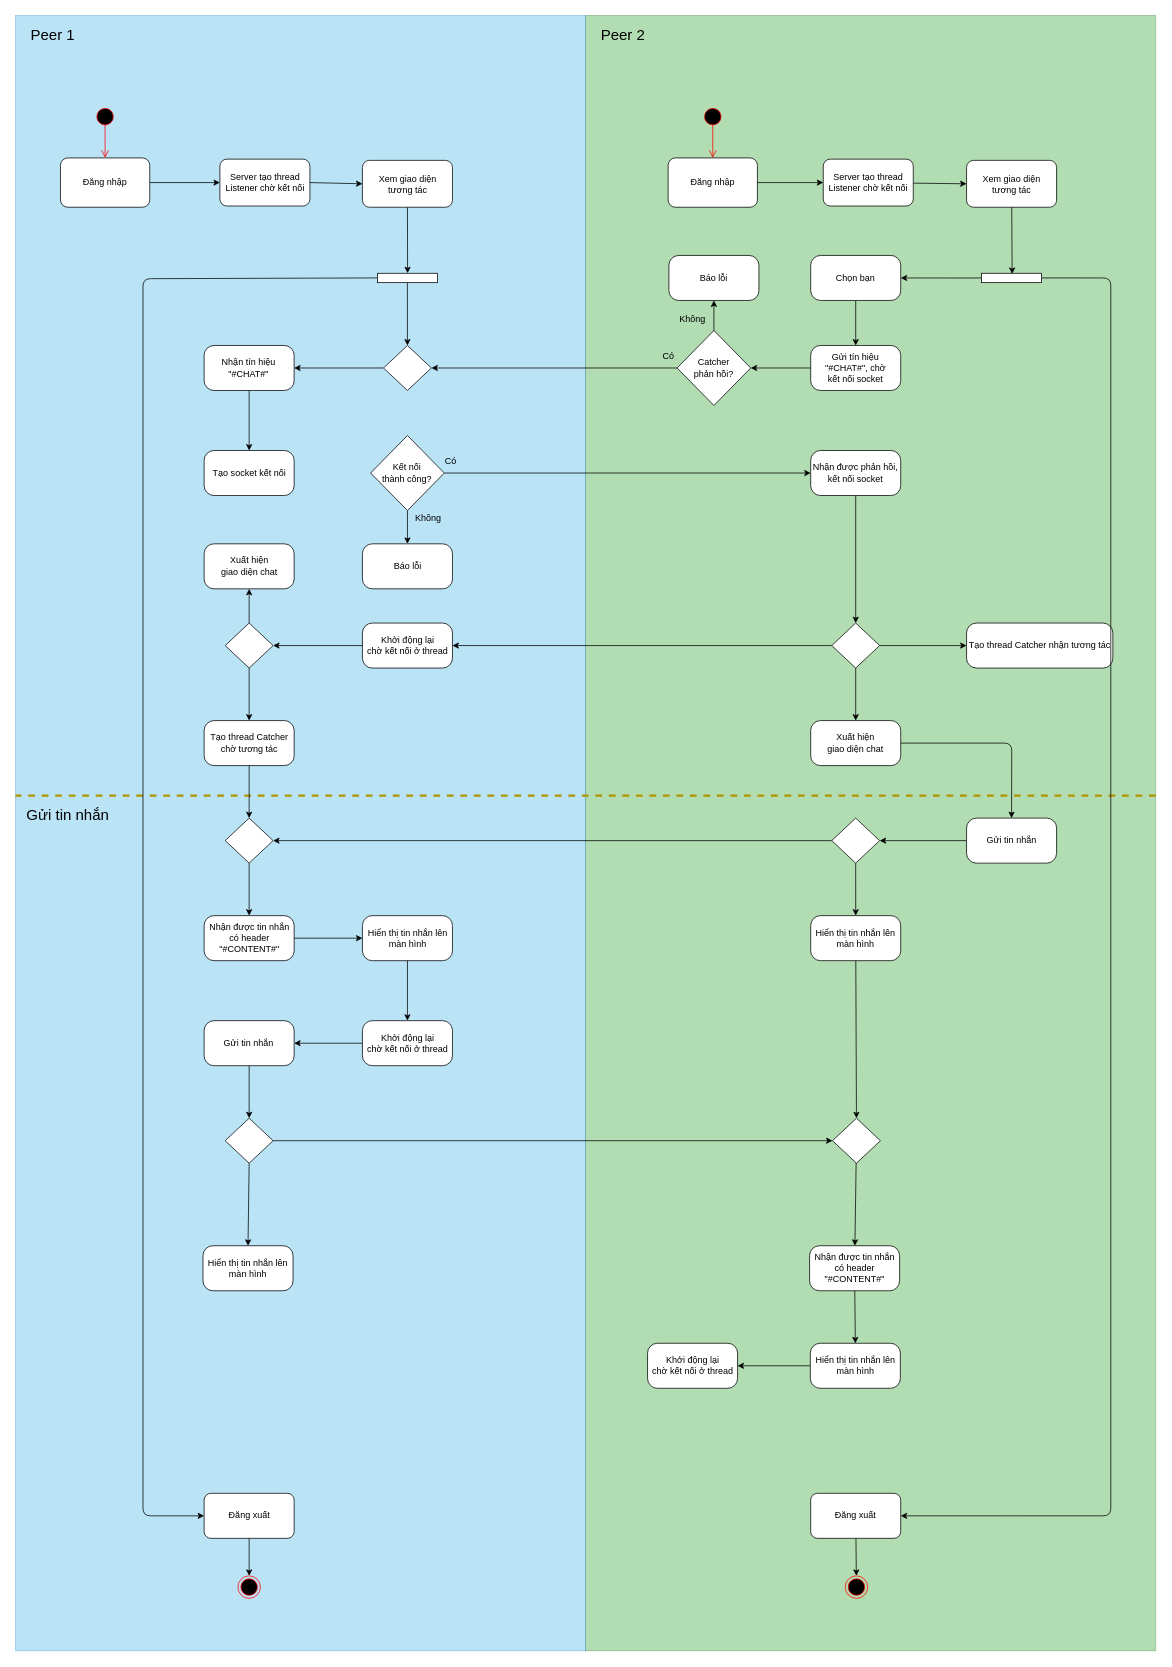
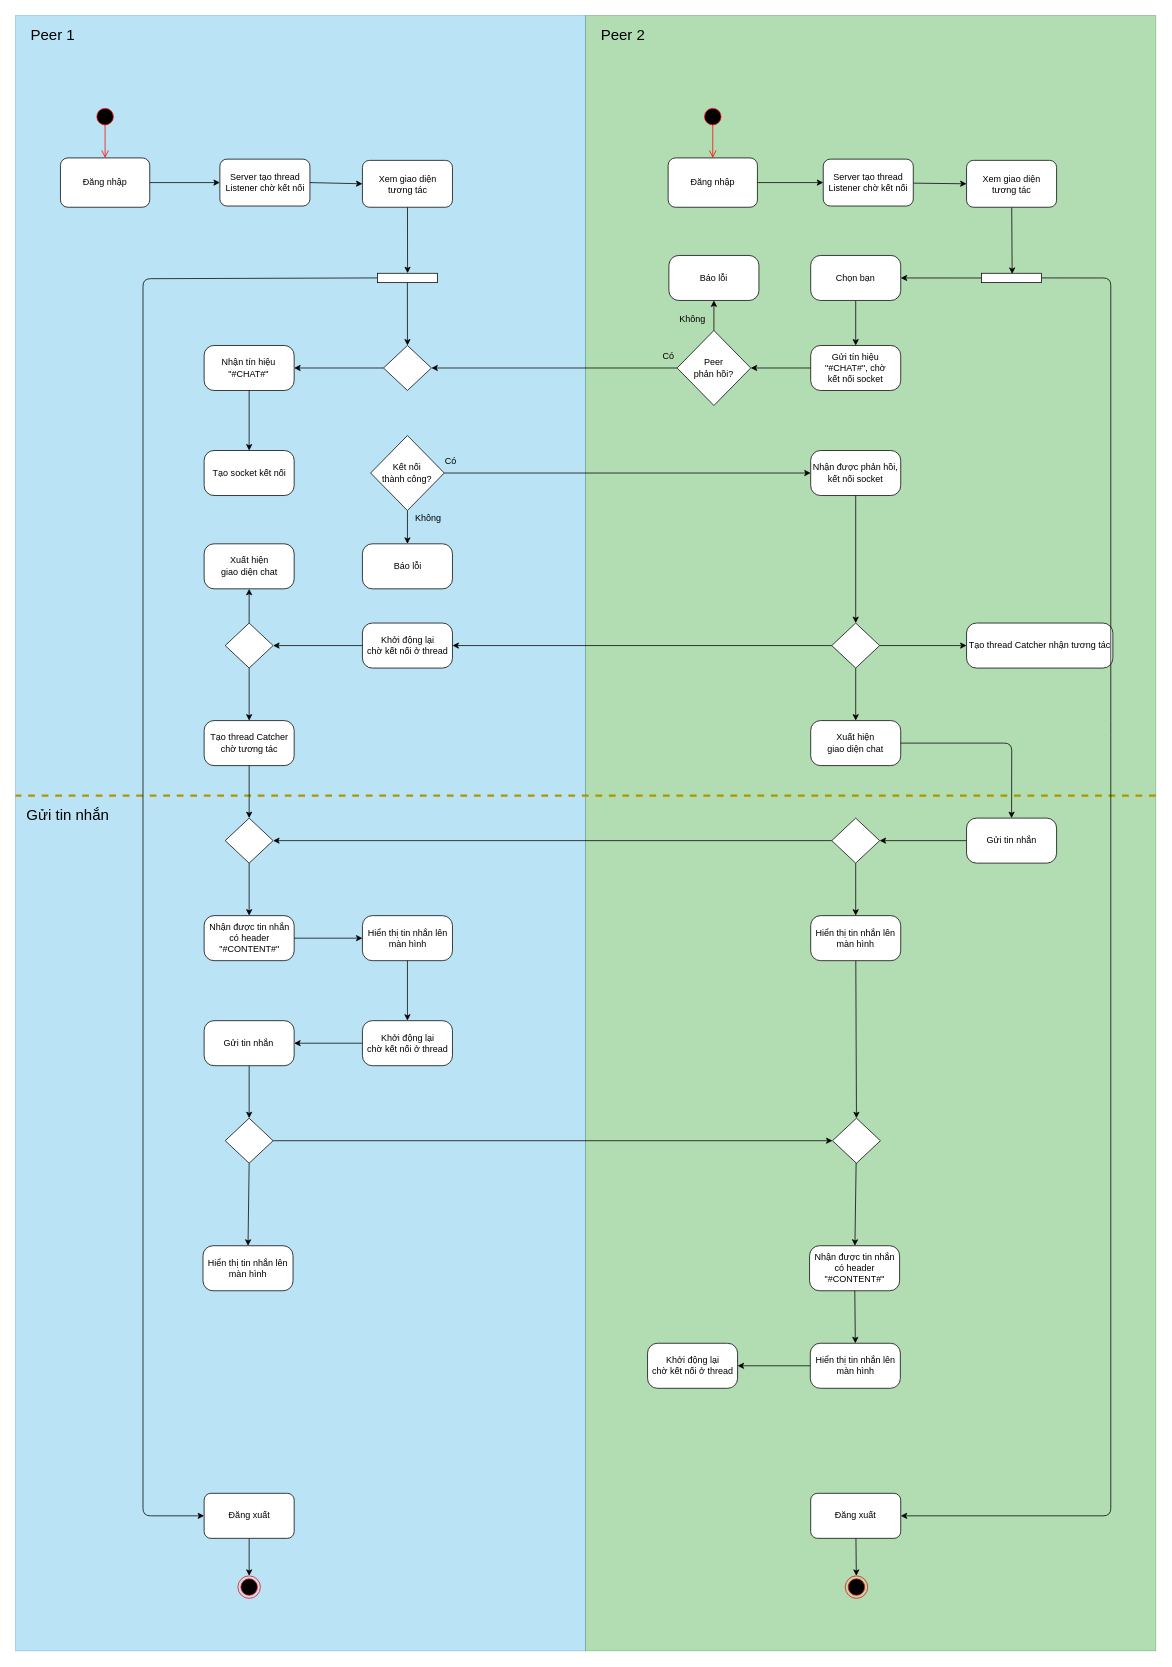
node "Catcher phản hồi?": label "Catcher phản hồi?" -> "Peer phản hồi?"
